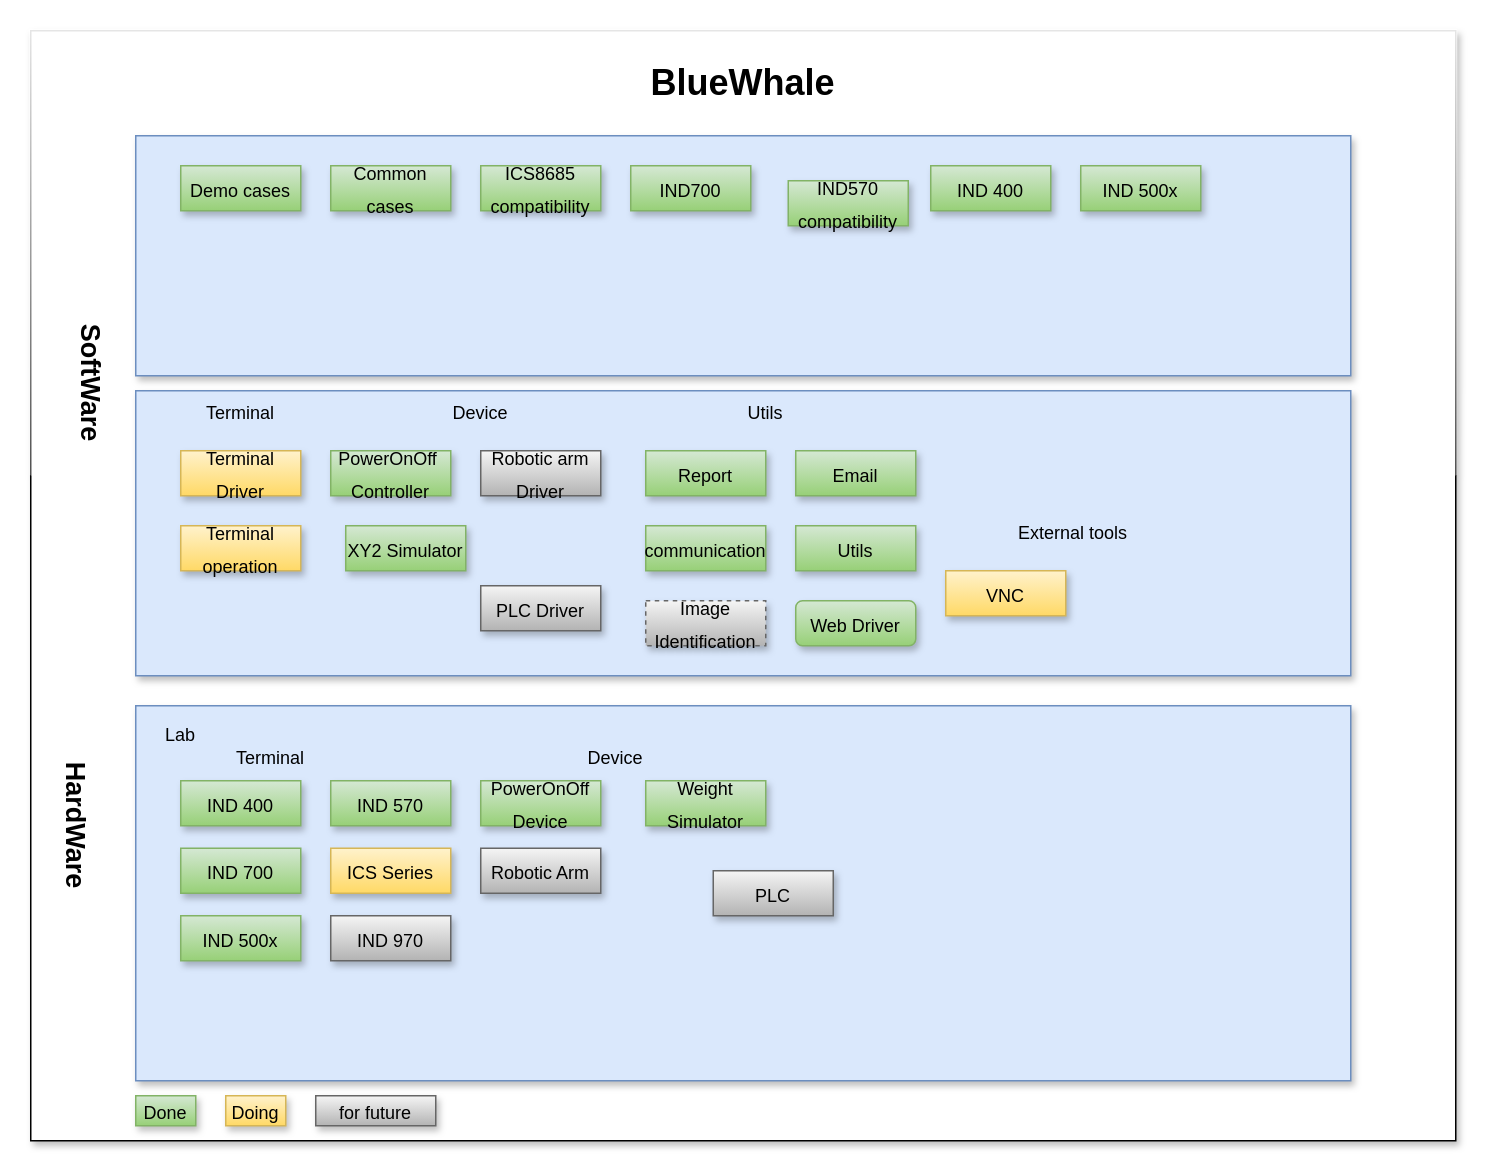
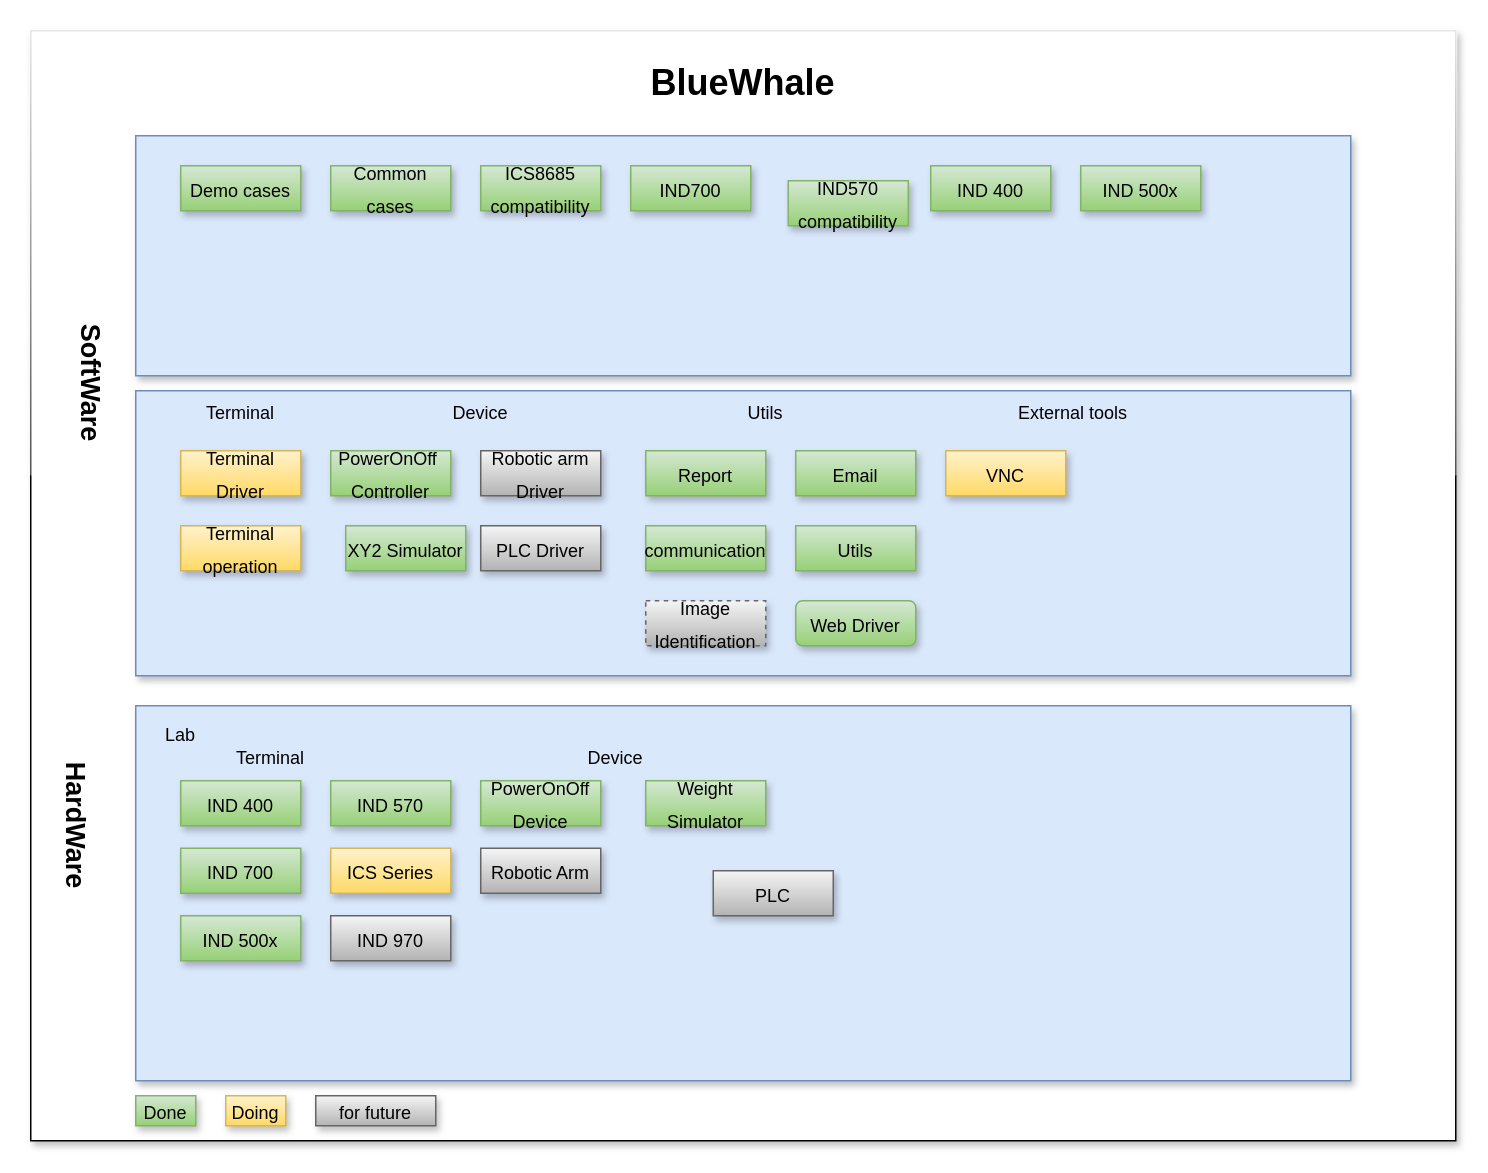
node "External tools": moved (1073, 533) -> (1073, 413)
node "VNC": moved (1006, 593) -> (1006, 473)
node "PLC Driver": moved (541, 608) -> (541, 548)
